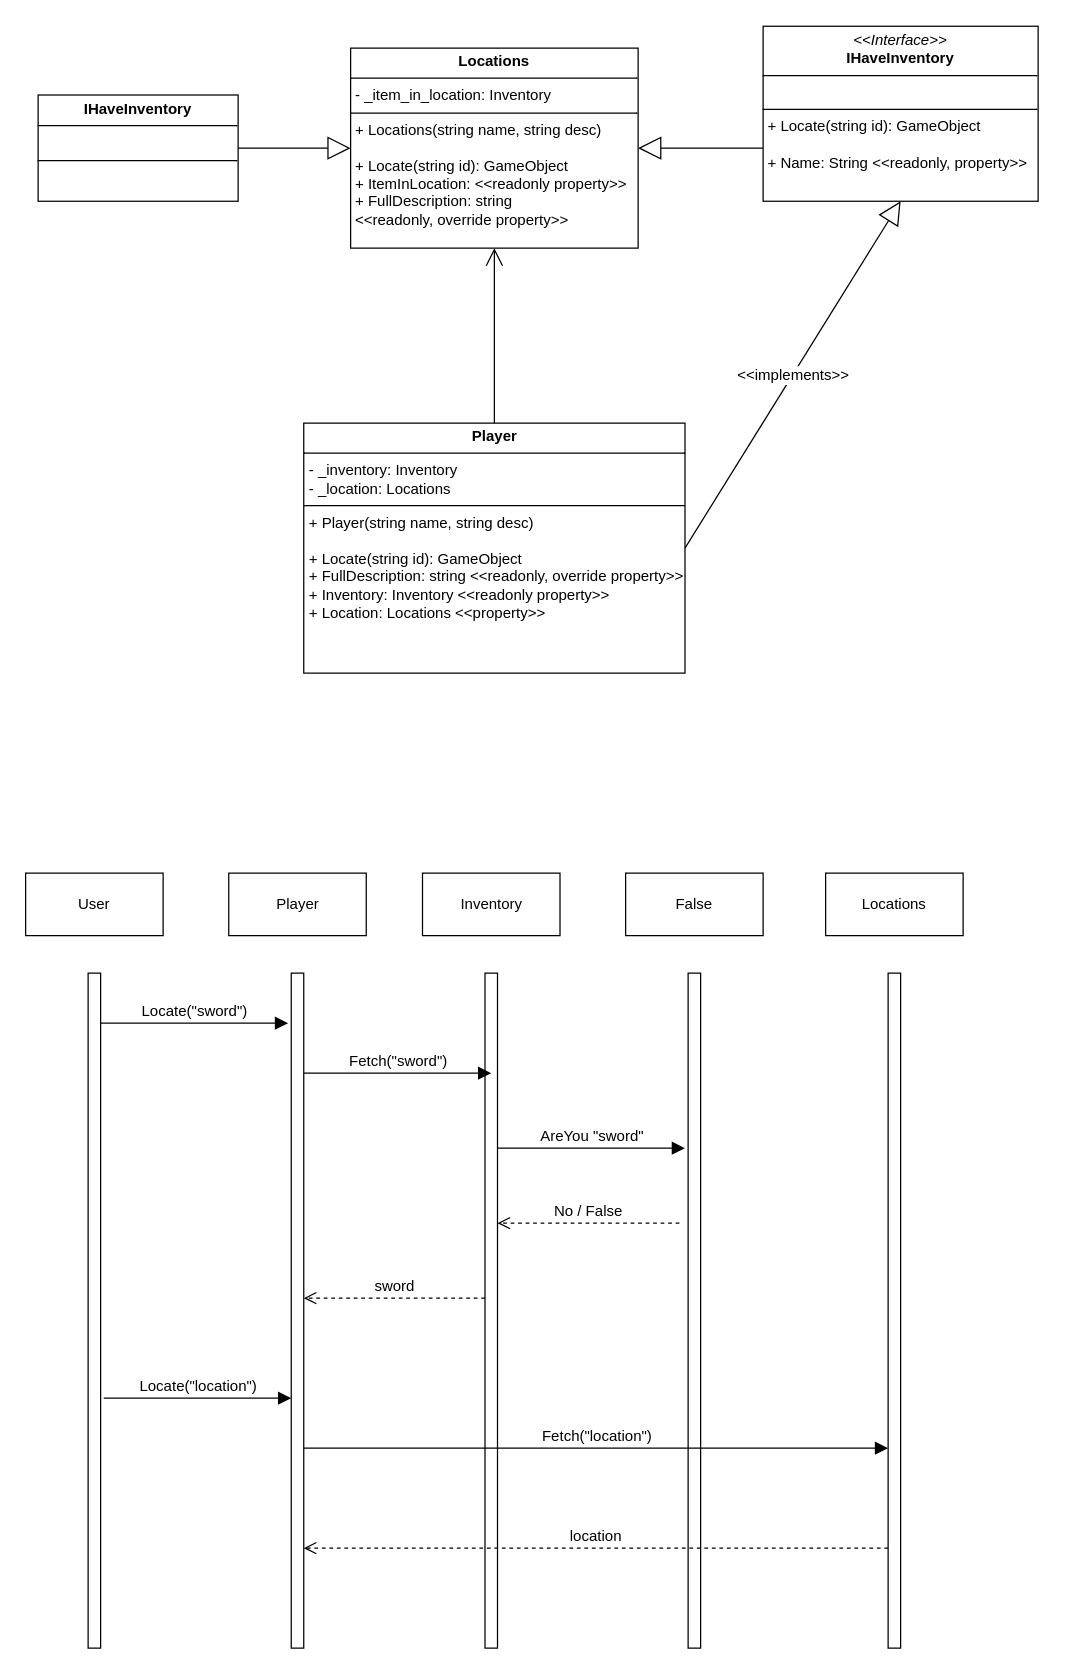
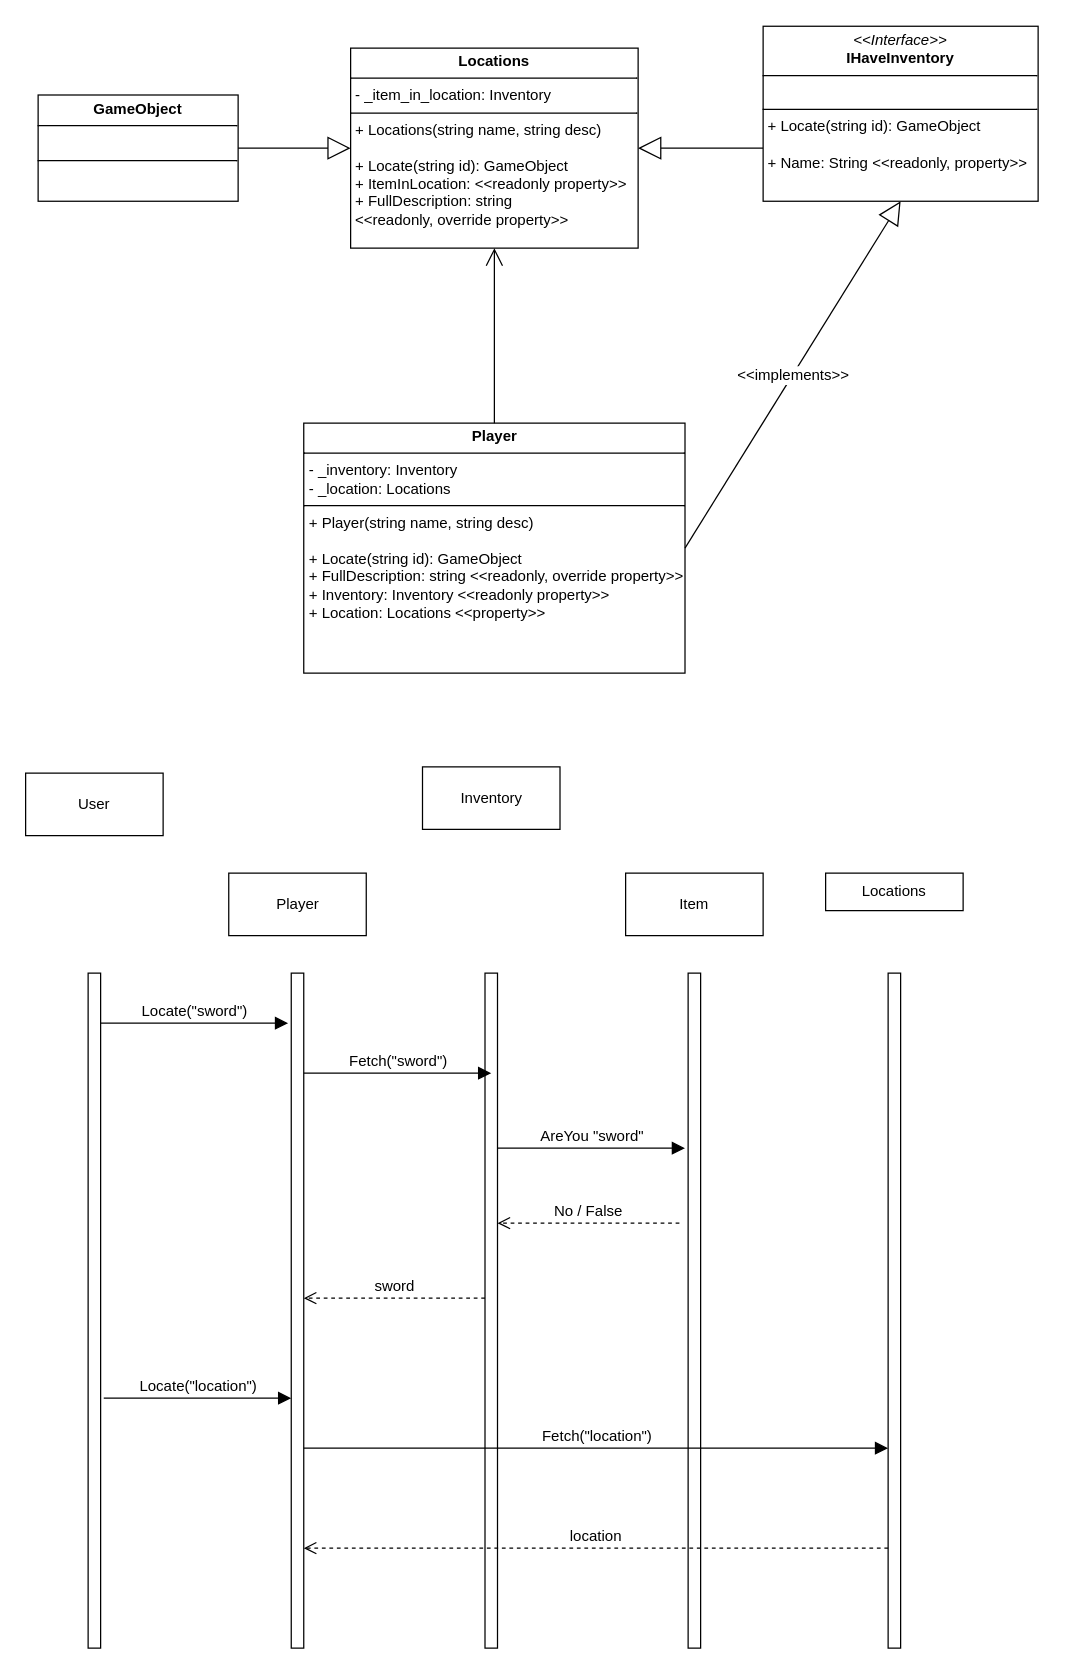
node "IHaveInventory": label "IHaveInventory" -> "GameObject"
node "User": moved (94, 904) -> (94, 804)
node "Inventory": moved (491, 904) -> (491, 798)
node "False": label "False" -> "Item"
node "Locations": size 138x63 -> 138x38
